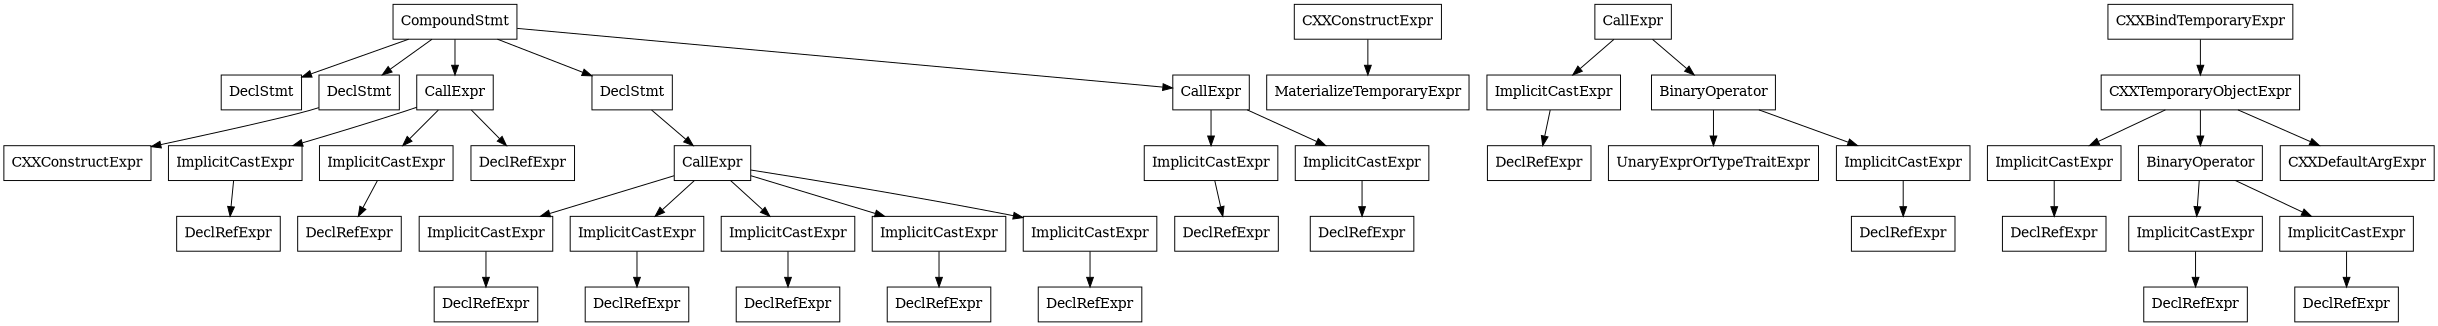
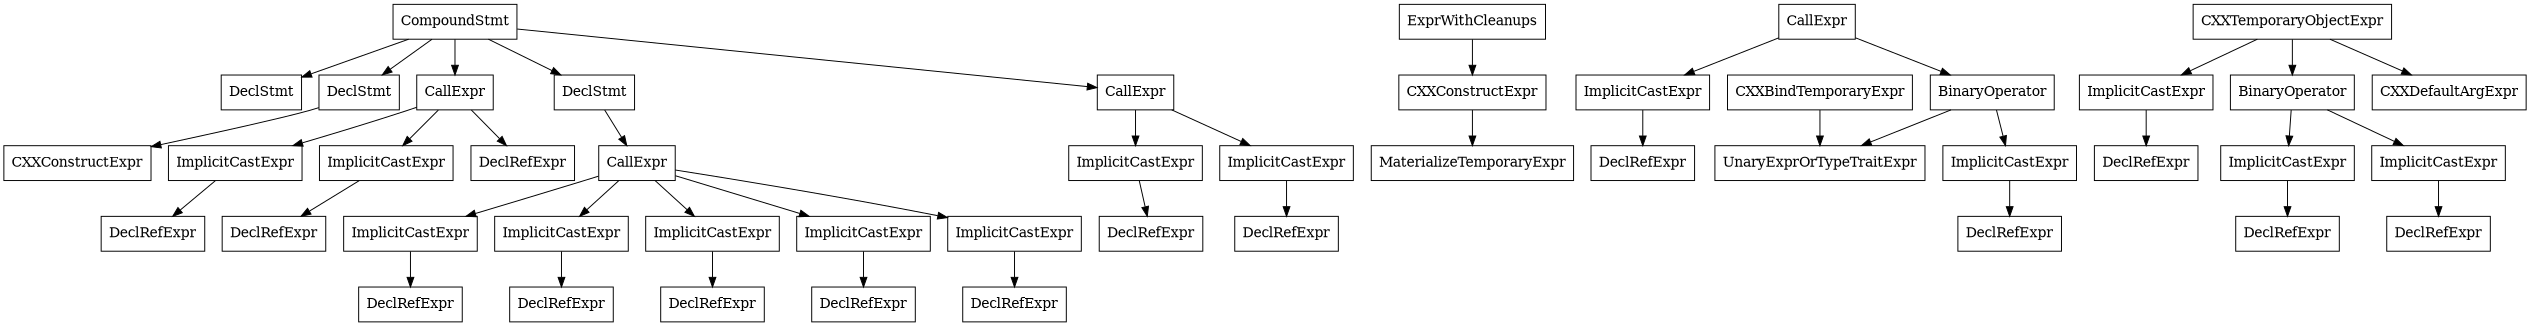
node "ExprWithCleanups": added
edge "CXXBindTemporaryExpr" -> "CXXTemporaryObjectExpr": now "CXXBindTemporaryExpr" -> "UnaryExprOrTypeTraitExpr"
